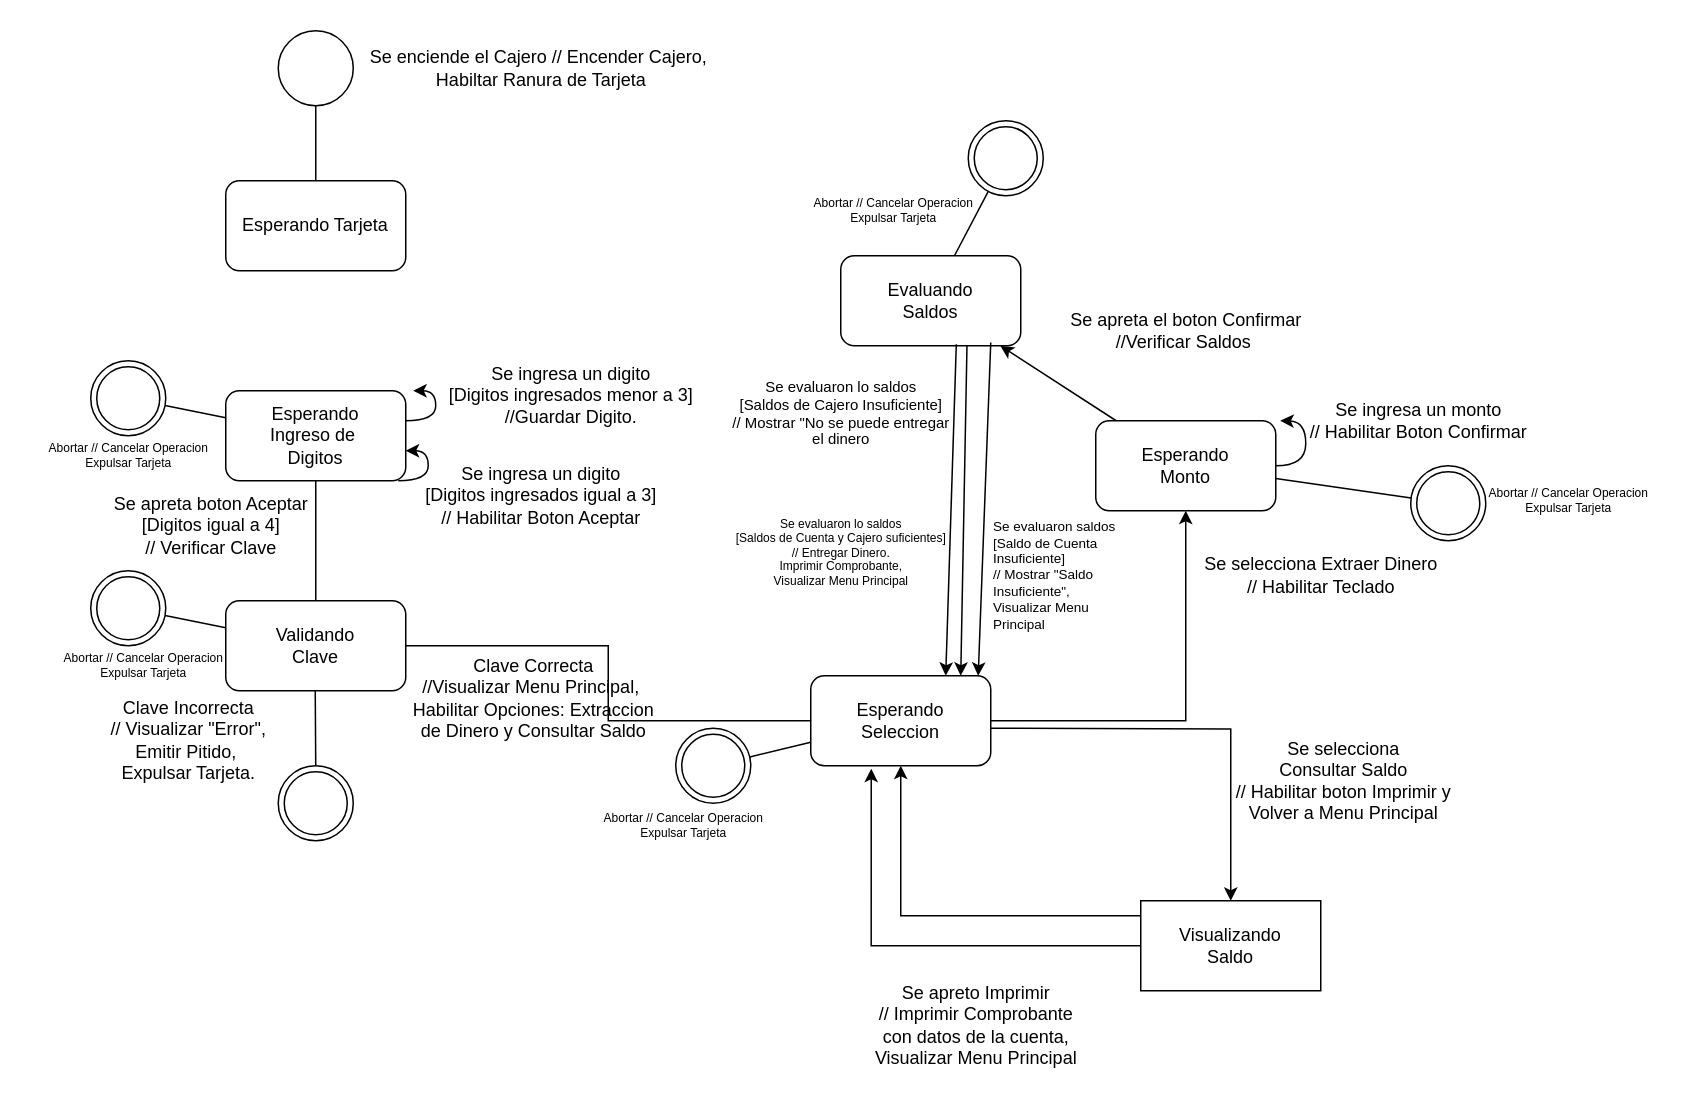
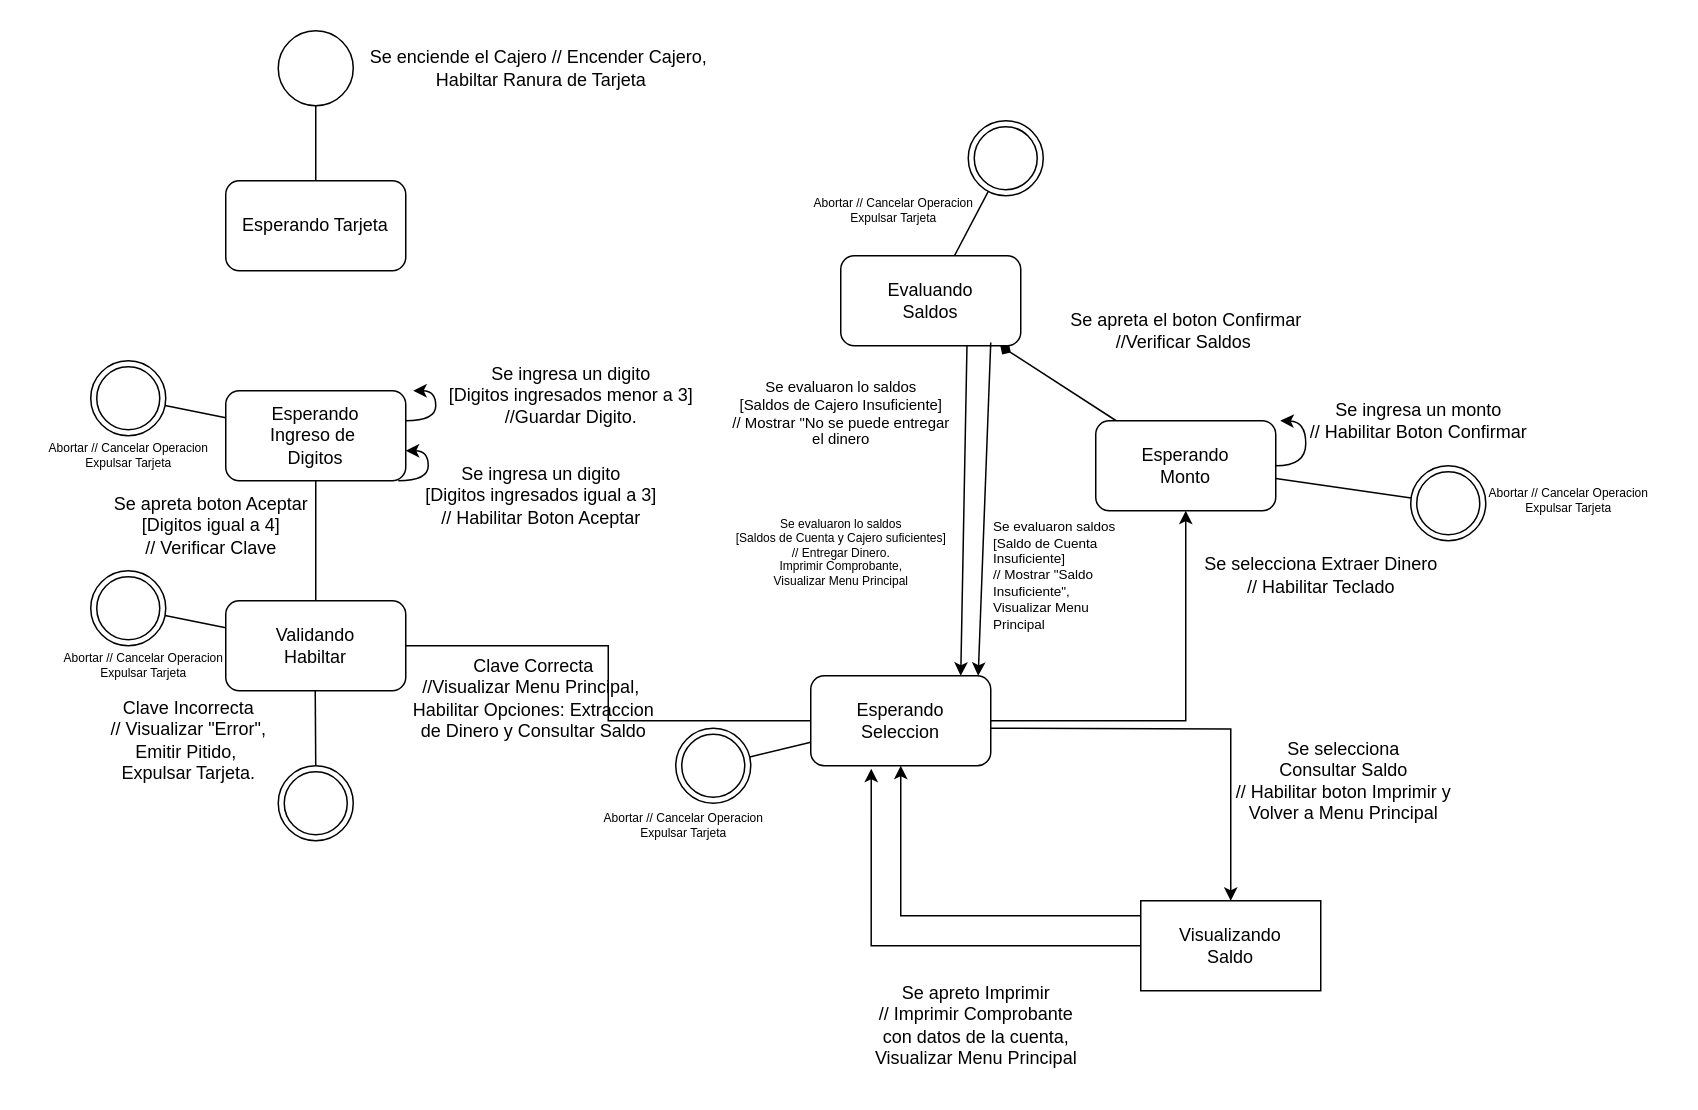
edge "Esperando Monto" -> "Evaluando Saldos": arrowhead classic -> diamond
edge "Evaluando Saldos" -> "Esperando Seleccion": removed
node "Validando Clave": label "Validando Clave" -> "Validando Habiltar"
